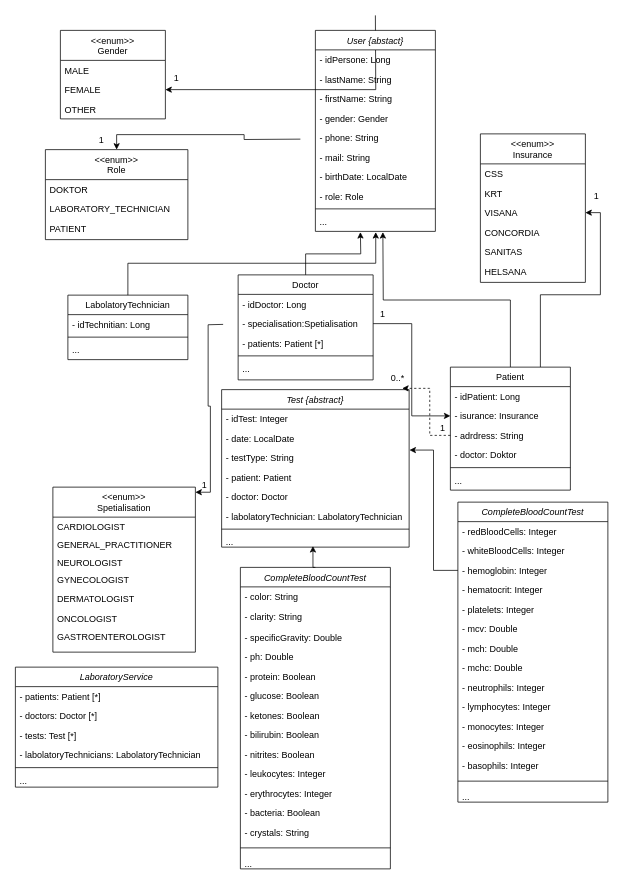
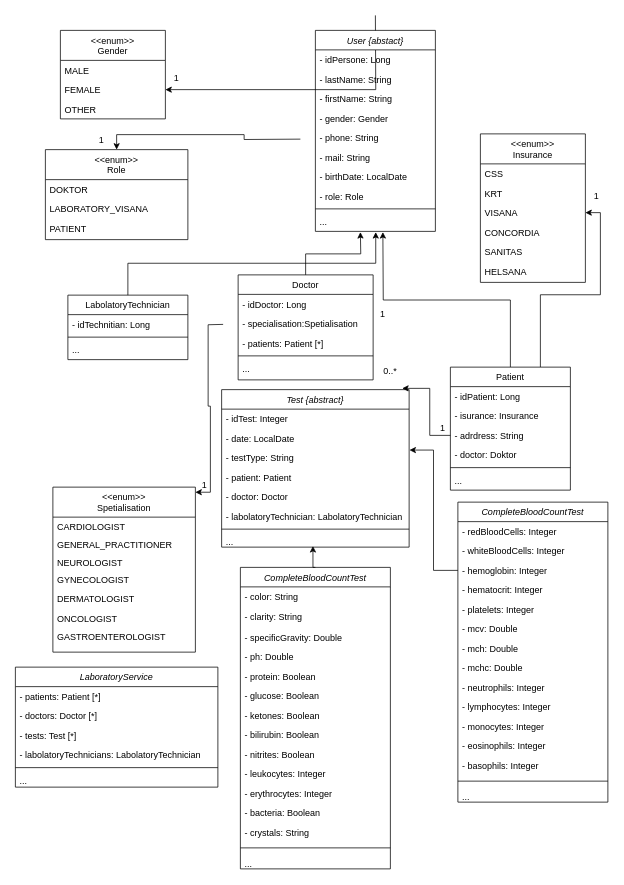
node "LABORATORY_TECHNICIAN": label "LABORATORY_TECHNICIAN" -> "LABORATORY_VISANA"
edge "- specialisation:Spetialisation" -> "- isurance: Insurance": removed
node "0..*": moved (398, 378) -> (390, 371)
edge "- adrdress: String" -> "Test {abstract}": style dashed -> solid
